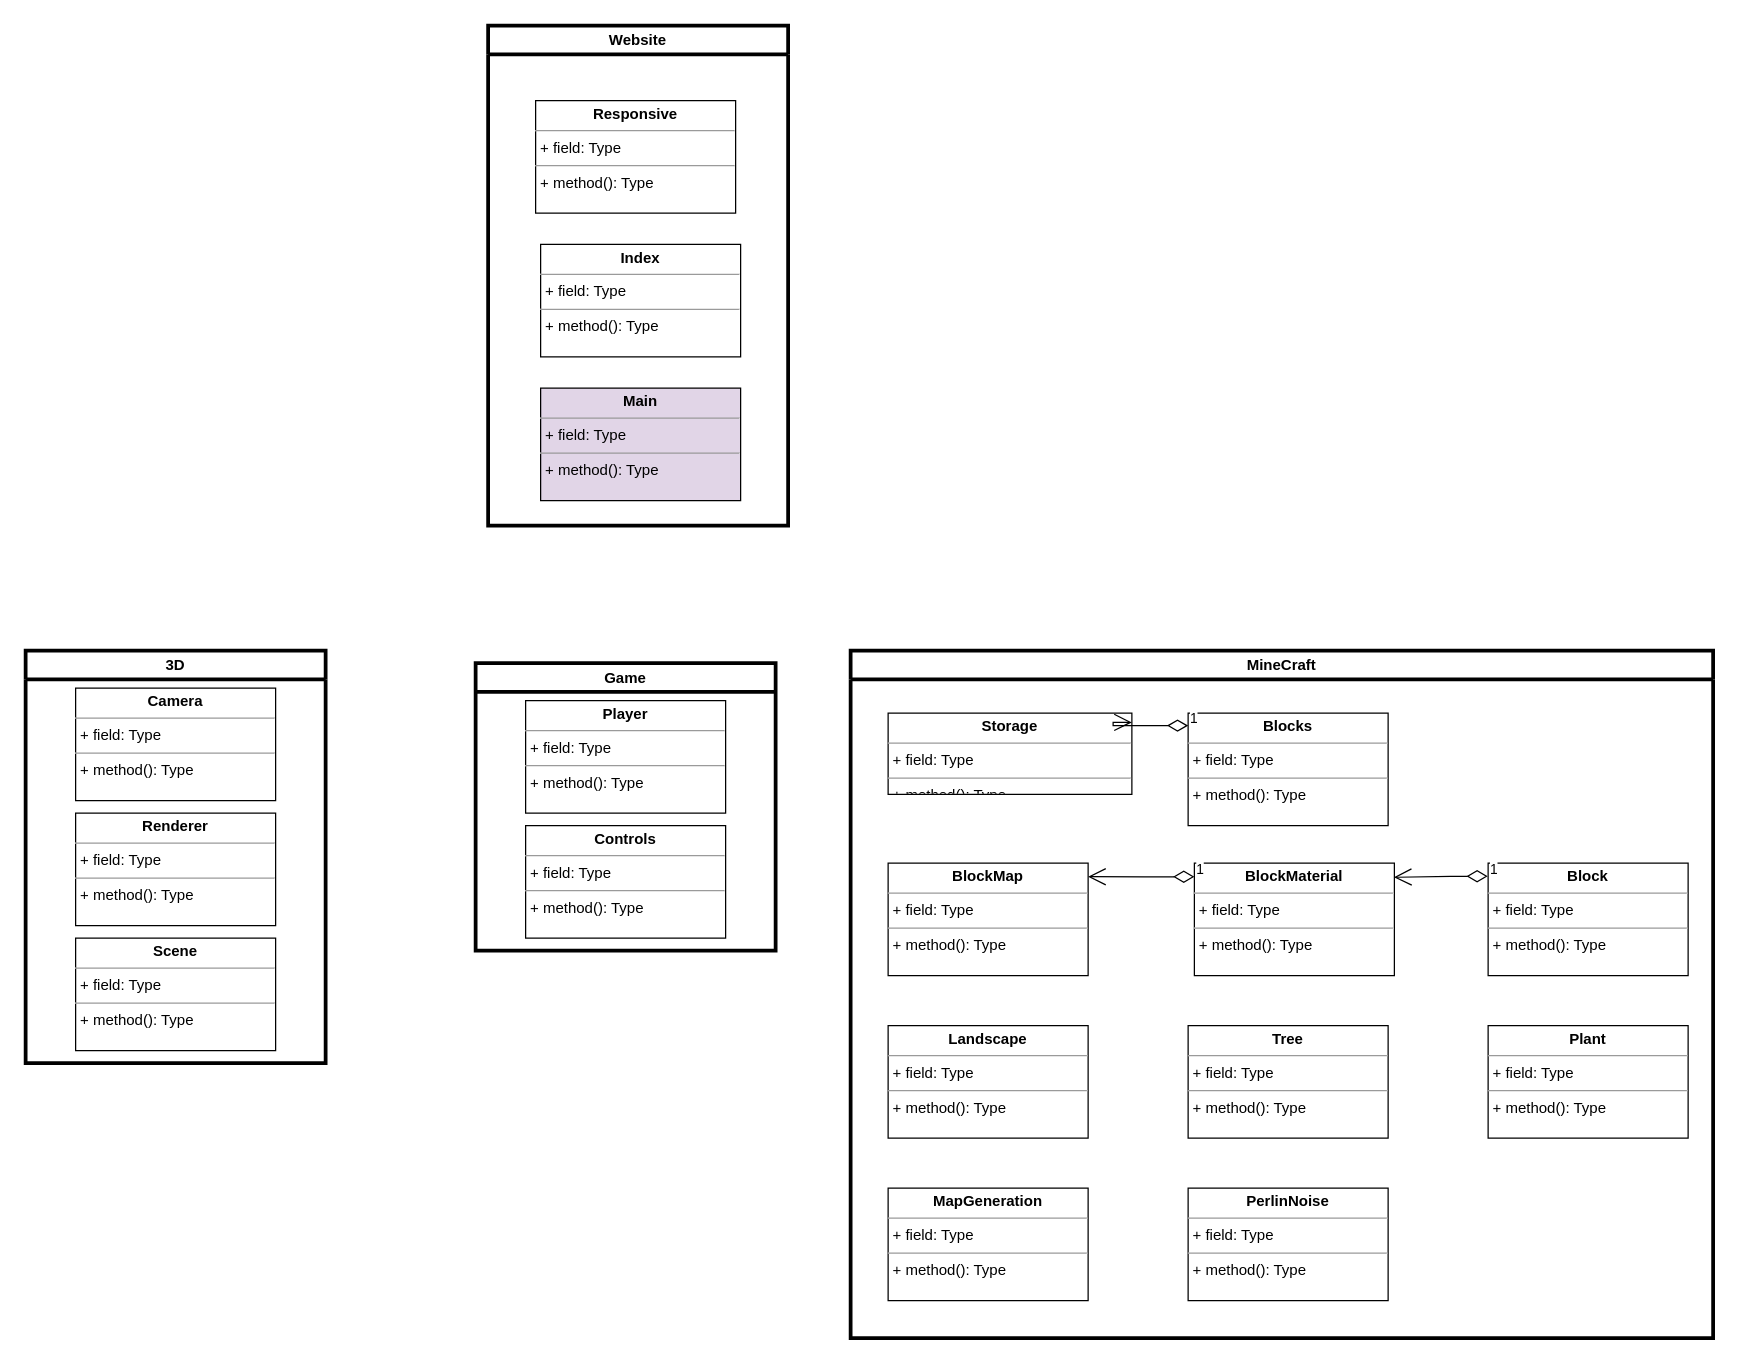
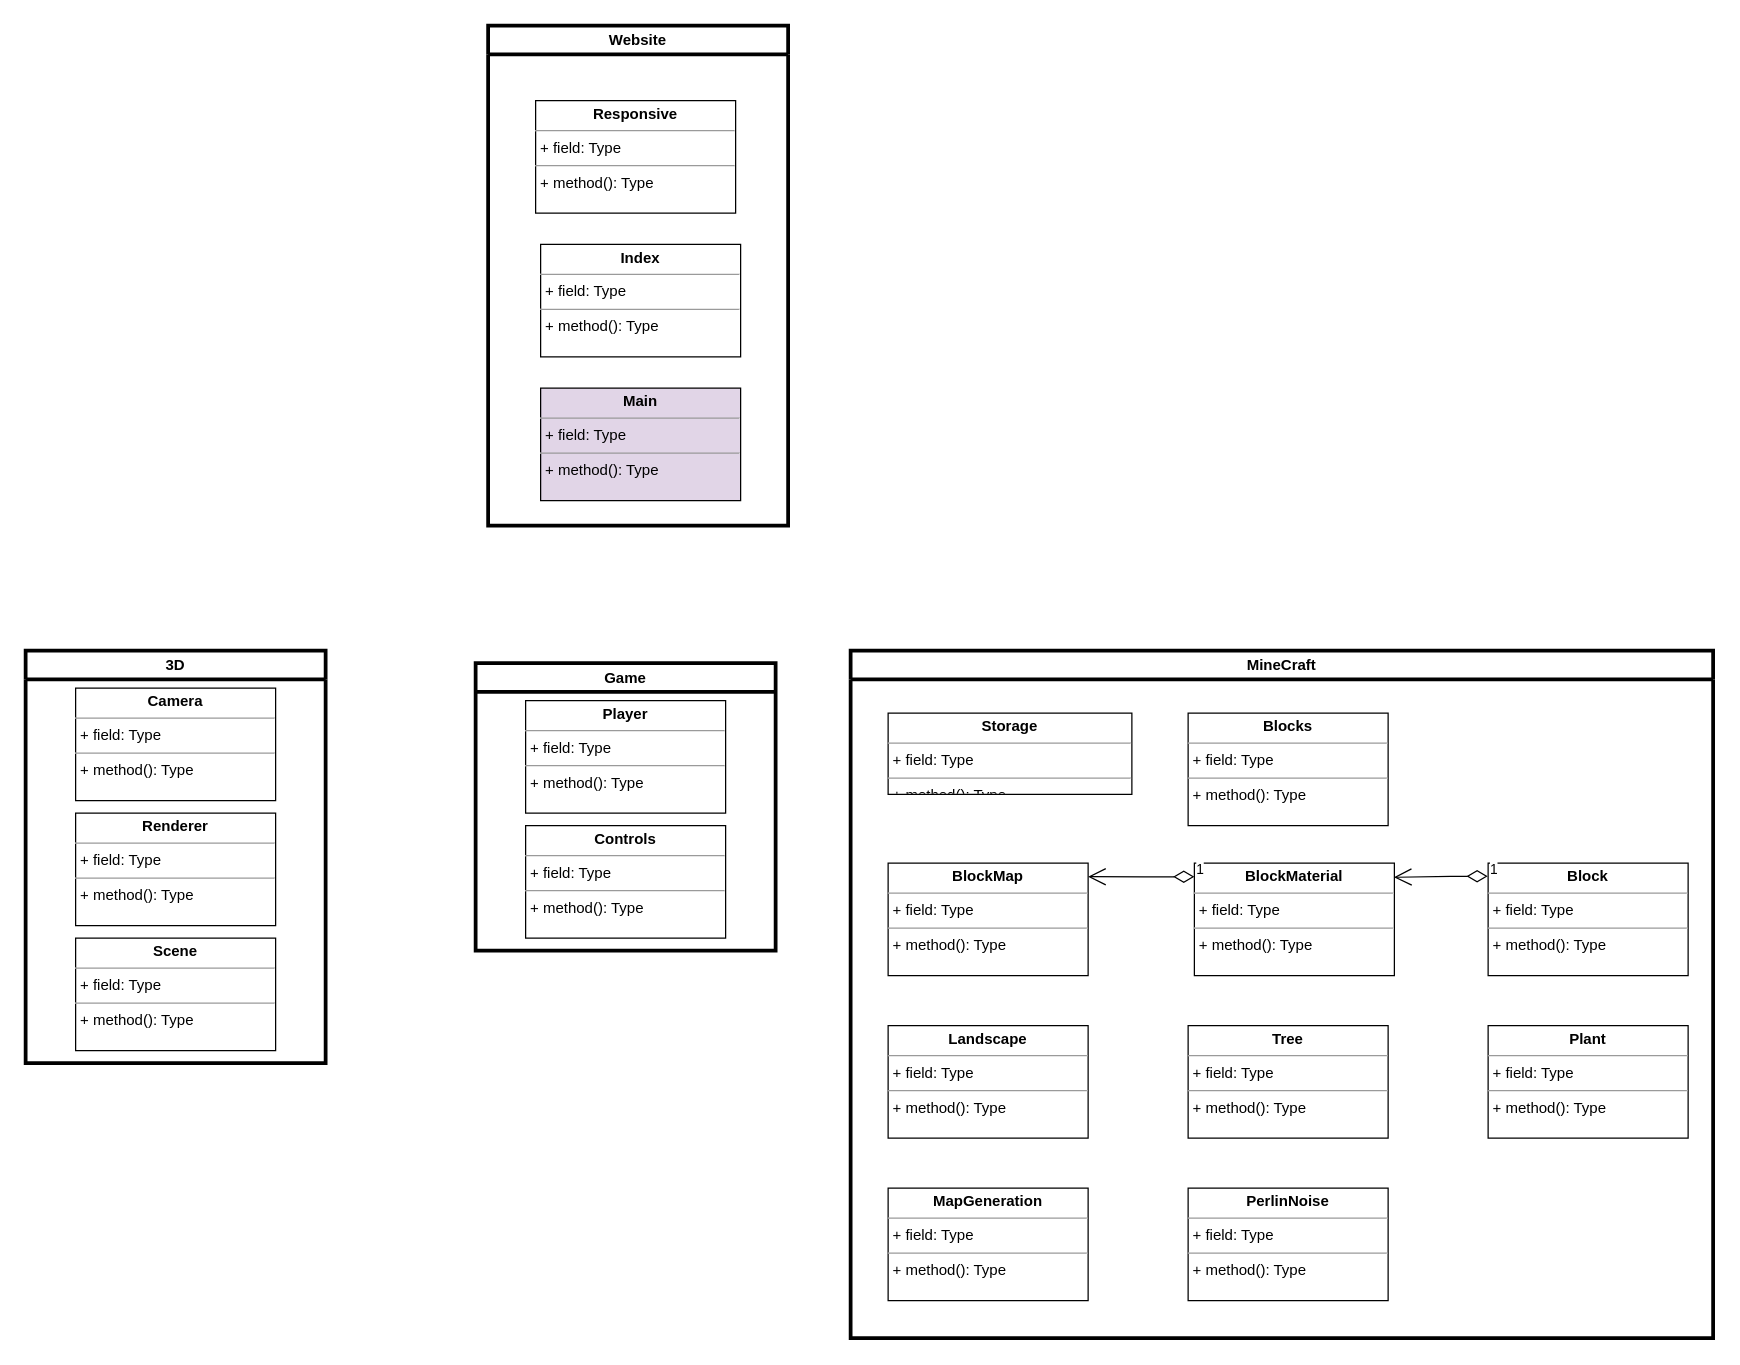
edge "Storage + field: Type + method(): Type" -- "Blocks + field: Type + method(): Type": removed, label "1"
